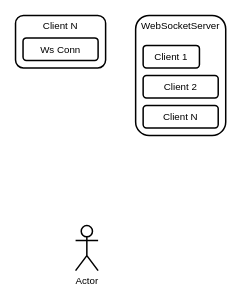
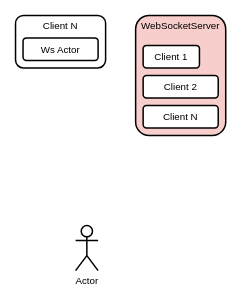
node "WebSocketServer": fillcolor #ffffff -> #f8cecc
node "Ws Conn": label "Ws Conn" -> "Ws Actor"
